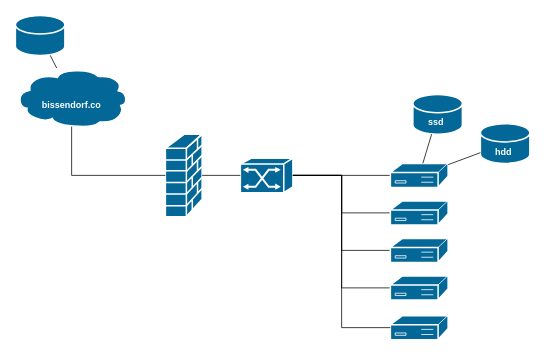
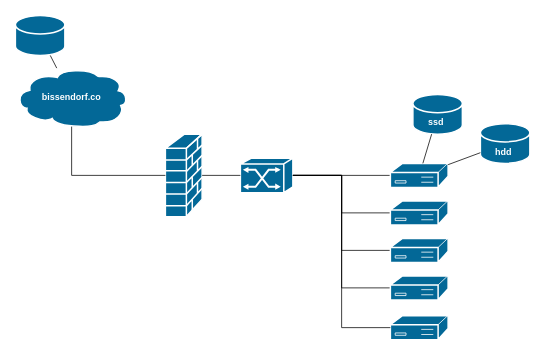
node "bissendorf.co": moved (72, 105) -> (72, 97)
